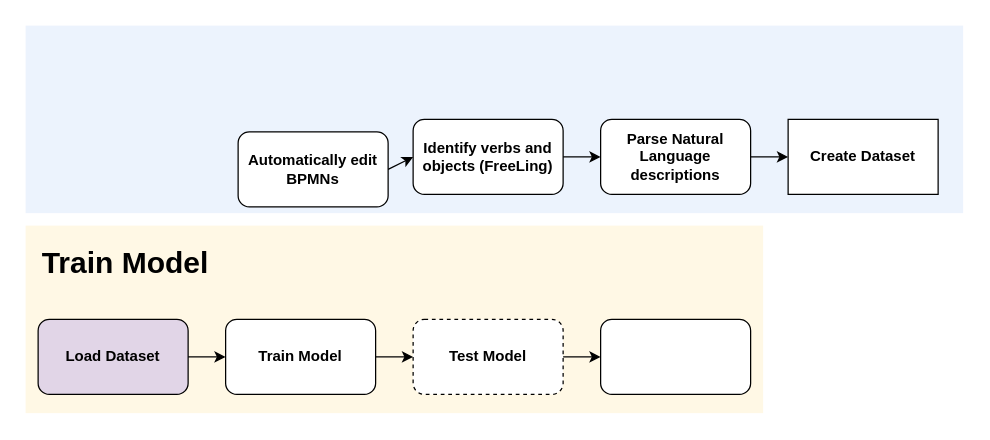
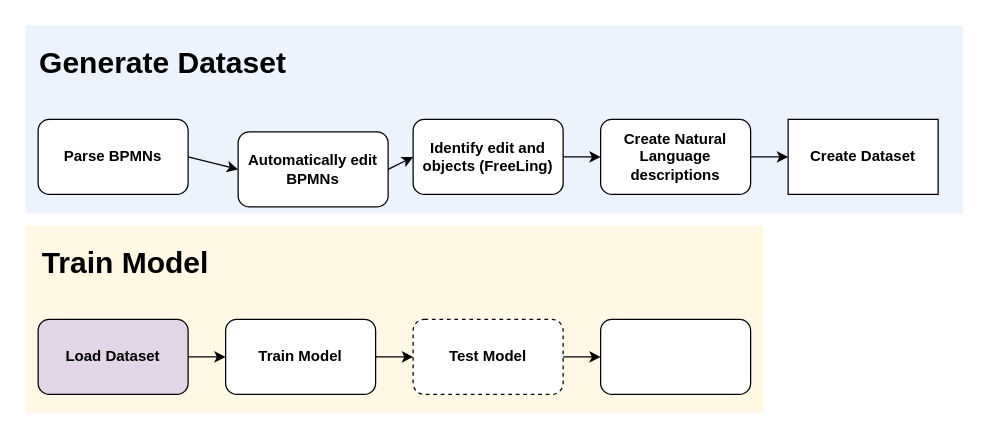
node "Generate Dataset": added
node "Parse BPMNs": added
node "Identify verbs and objects (FreeLing)": label "Identify verbs and objects (FreeLing)" -> "Identify edit and objects (FreeLing)"
node "Parse Natural Language descriptions": label "Parse Natural Language descriptions" -> "Create Natural Language descriptions"
edge "Parse BPMNs" -> "Automatically edit BPMNs": added
